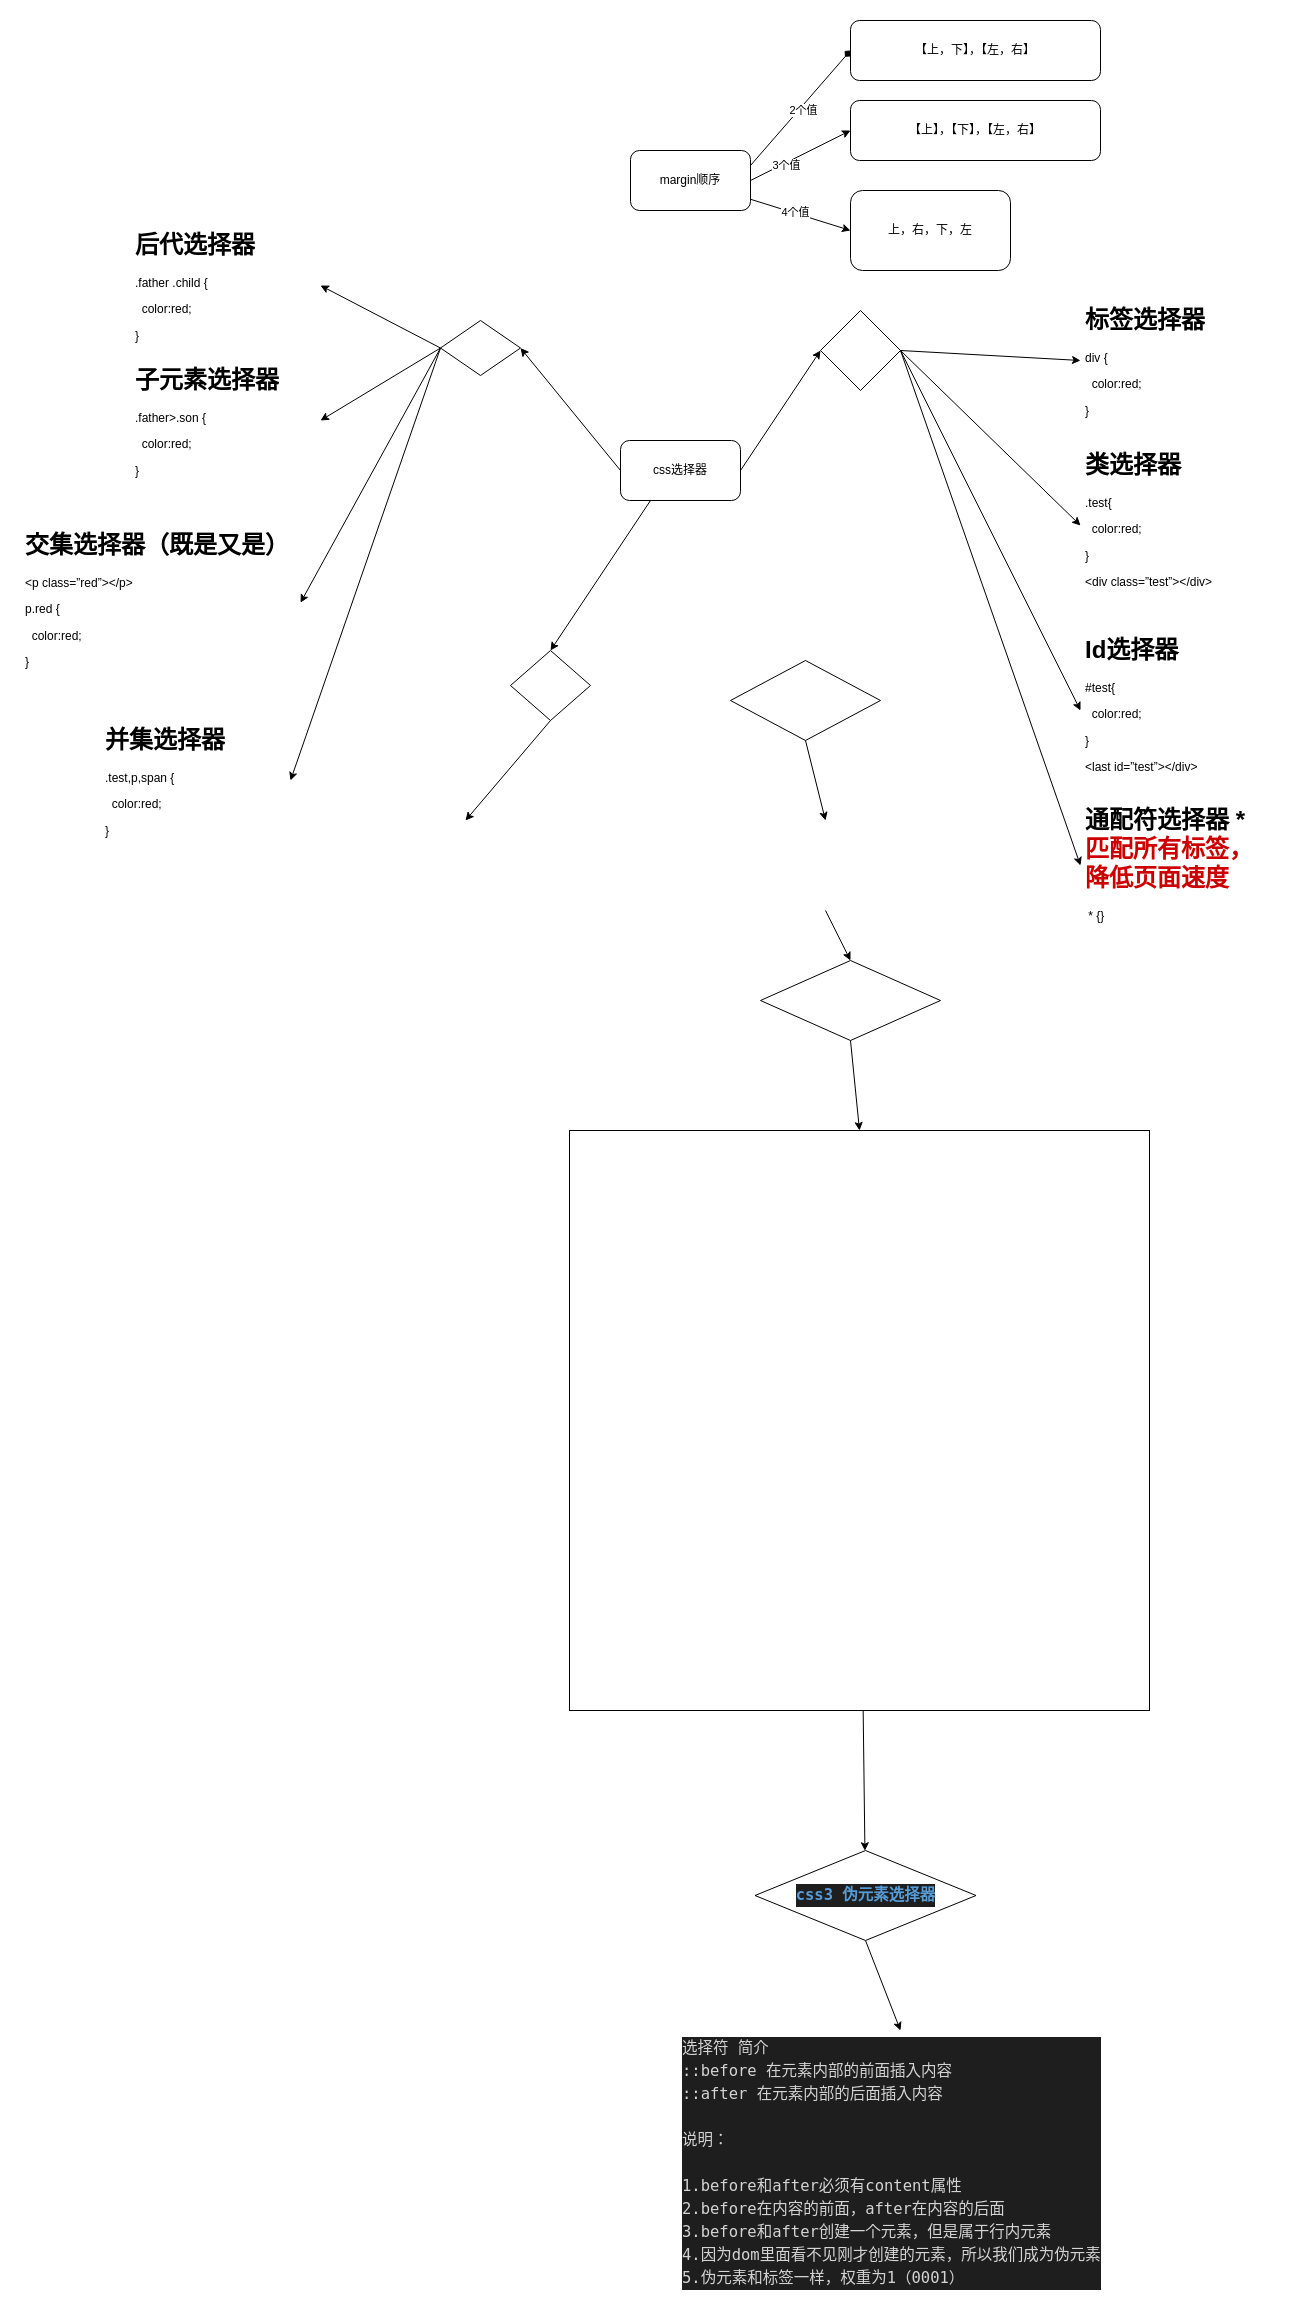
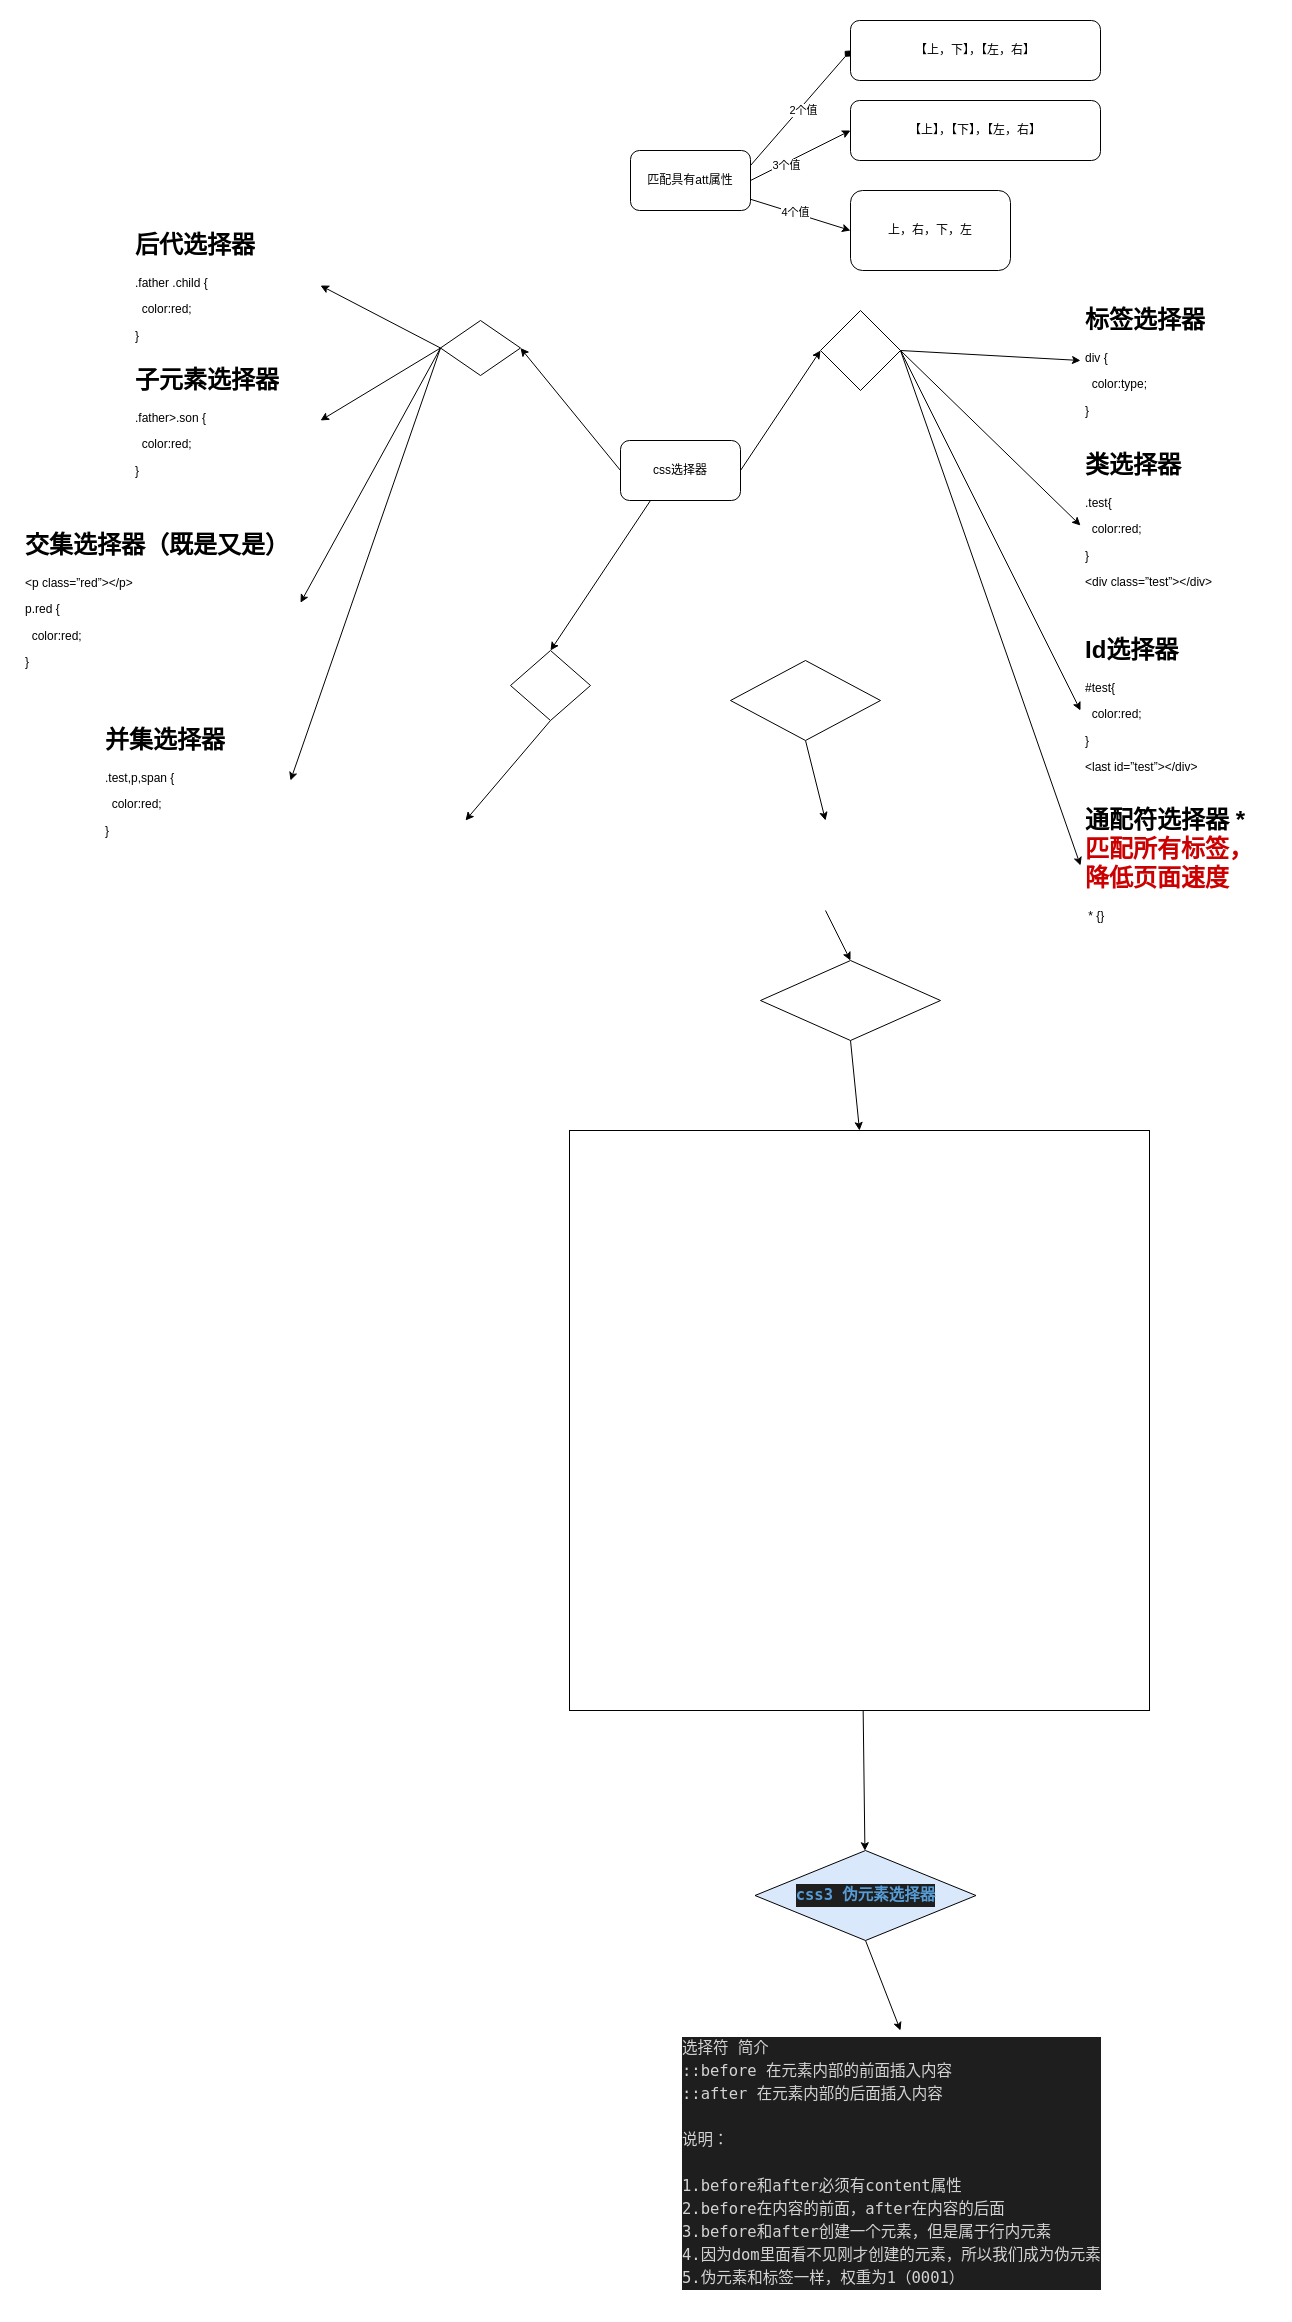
node "margin顺序": label "margin顺序" -> "匹配具有att属性"
node "标签选择器div { color:red; }": label "标签选择器div { color:red; }" -> "标签选择器div { color:type; }"
node "css3 伪元素选择器": fillcolor #ffffff -> #dae8fc
